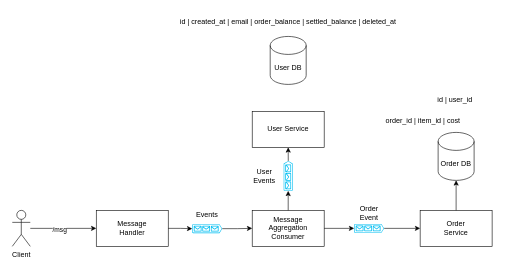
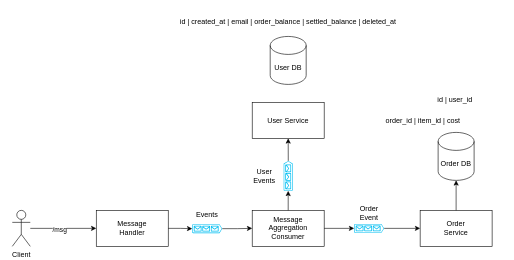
node "User Service": moved (288, 129) -> (288, 120)
